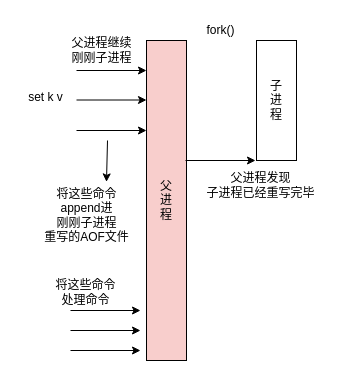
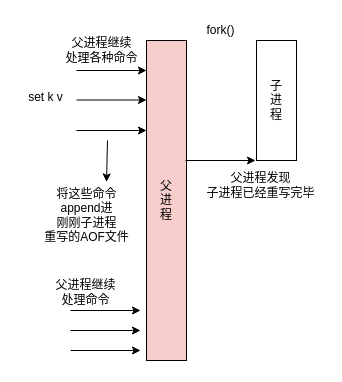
node "父进程继续 刚刚子进程": label "父进程继续 刚刚子进程" -> "父进程继续 处理各种命令"
node "将这些命令 处理命令": label "将这些命令 处理命令" -> "父进程继续 处理命令"
